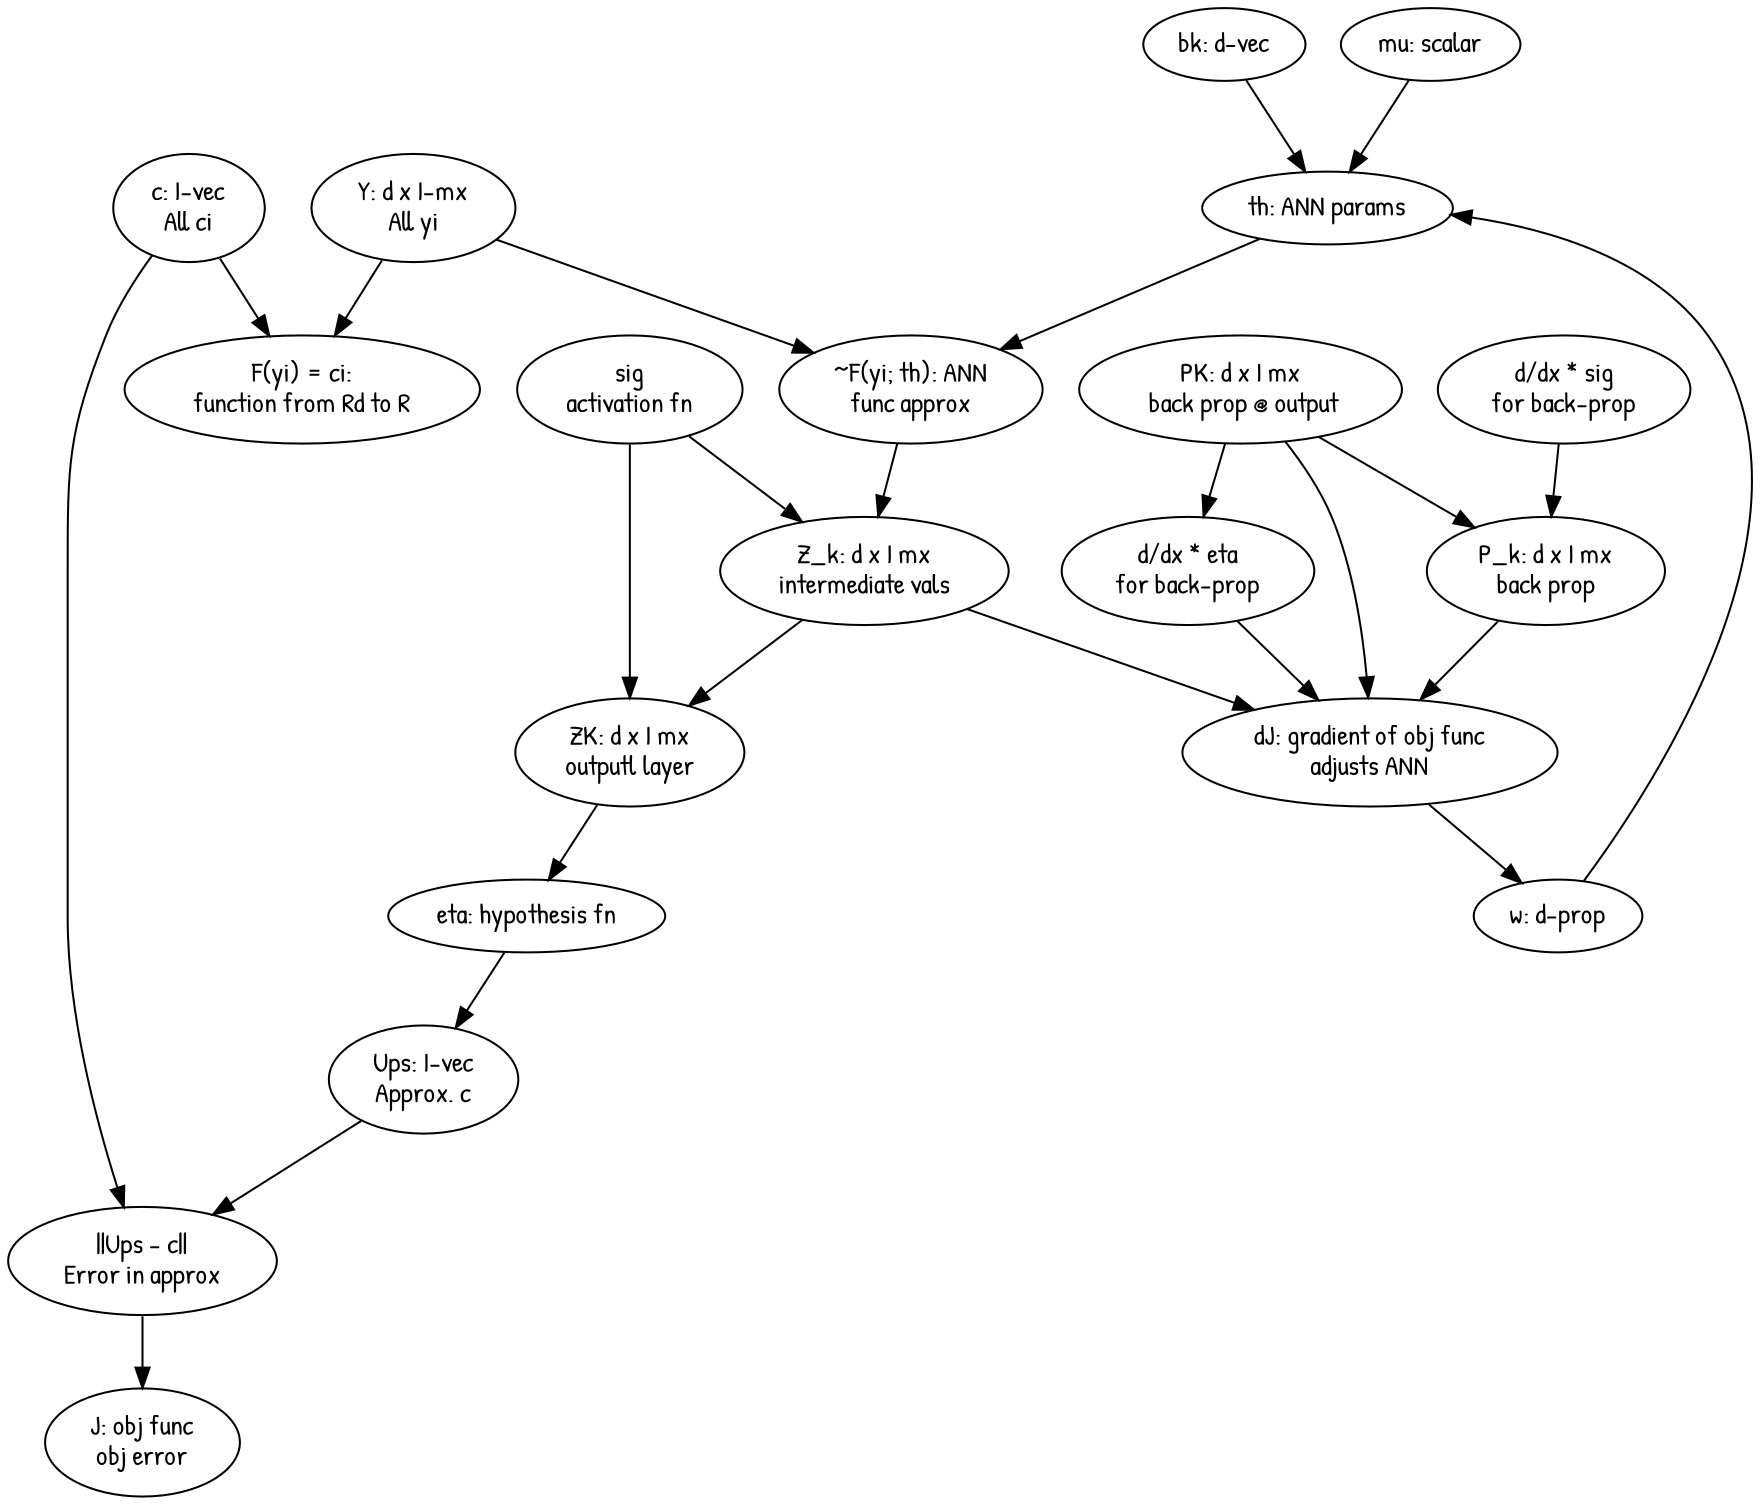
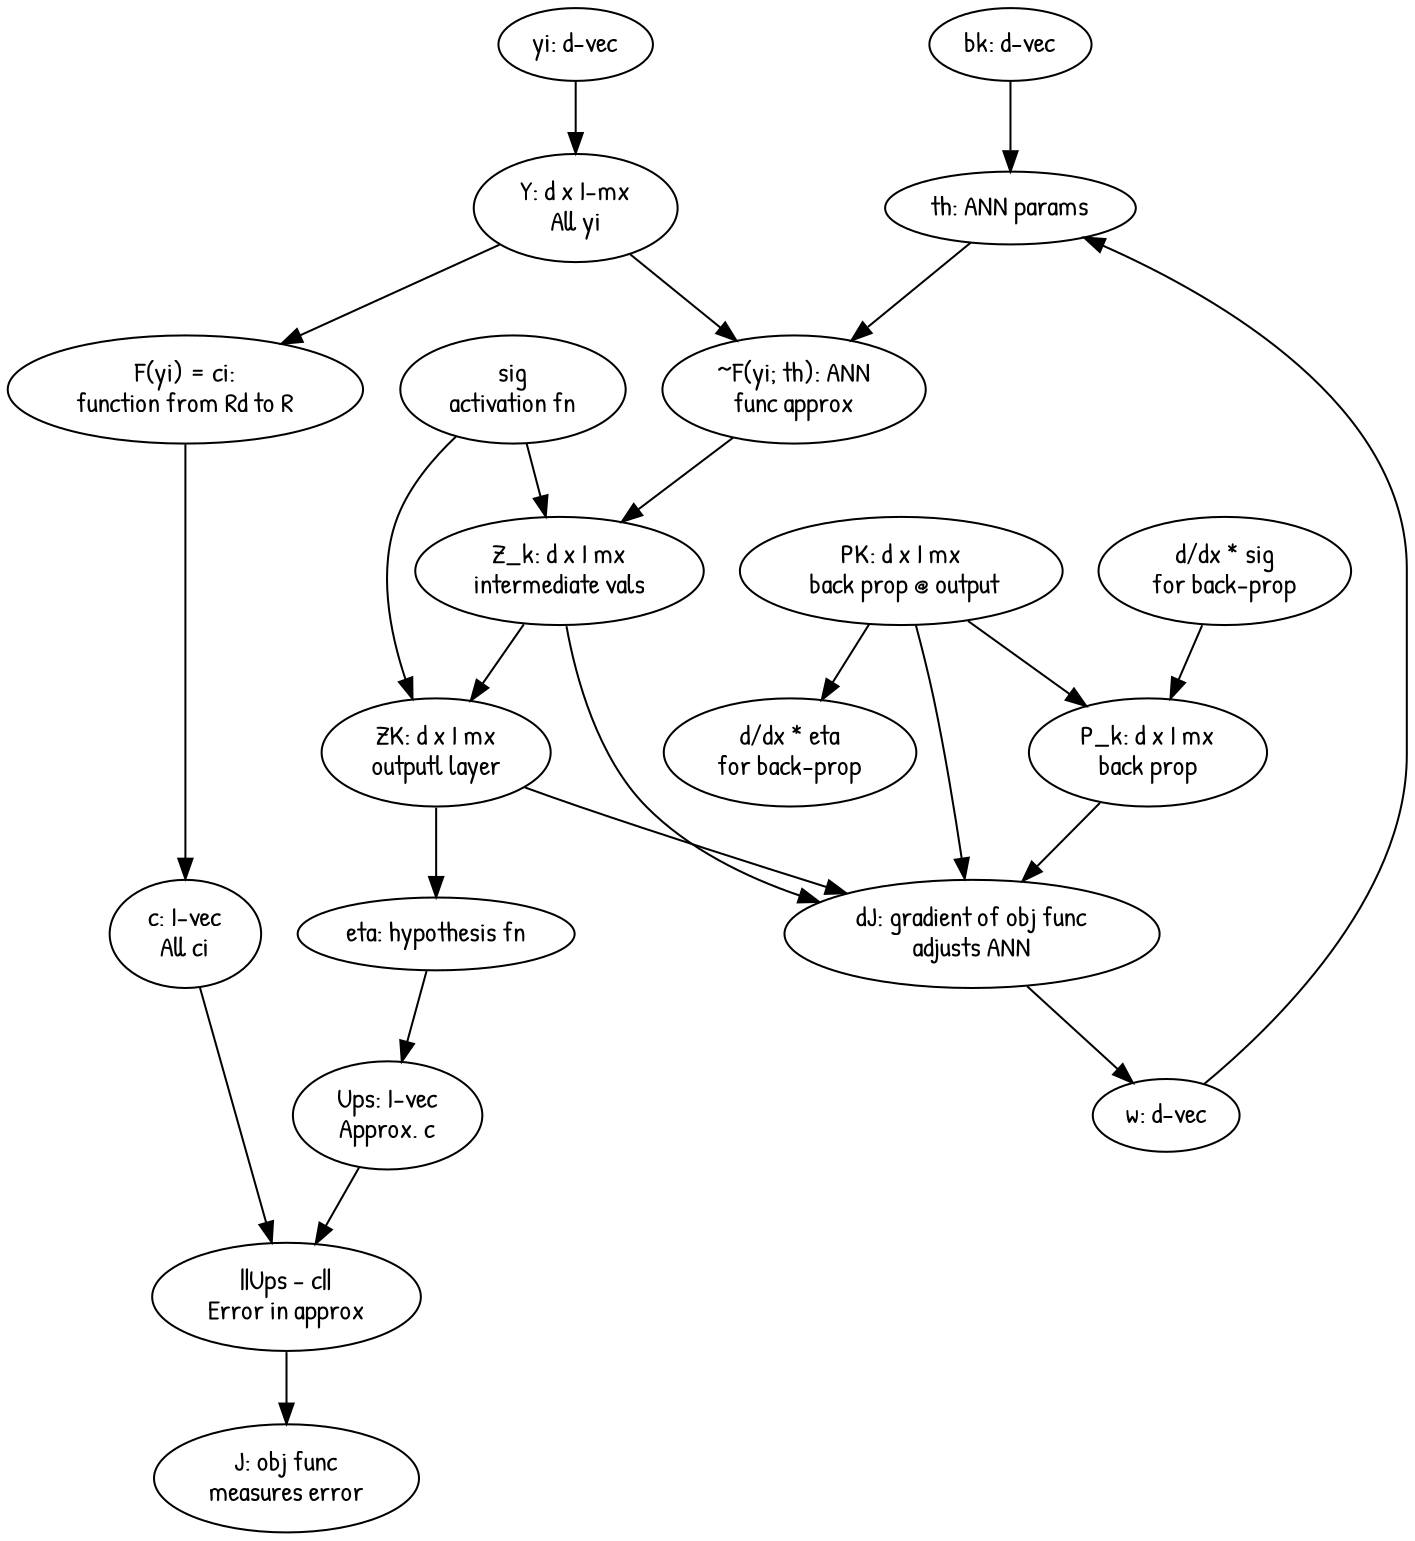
node "yi: d-vec": added
node "mu: scalar": removed
edge "c: I-vec All ci" -> "F(yi) = ci: function from Rd to R": reversed
edge "d/dx * eta for back-prop" -> "dJ: gradient of obj func adjusts ANN": now "ZK: d x I mx outputl layer" -> "dJ: gradient of obj func adjusts ANN"
node "w: d-prop": label "w: d-prop" -> "w: d-vec"
node "J: obj func obj error": label "J: obj func obj error" -> "J: obj func measures error"
